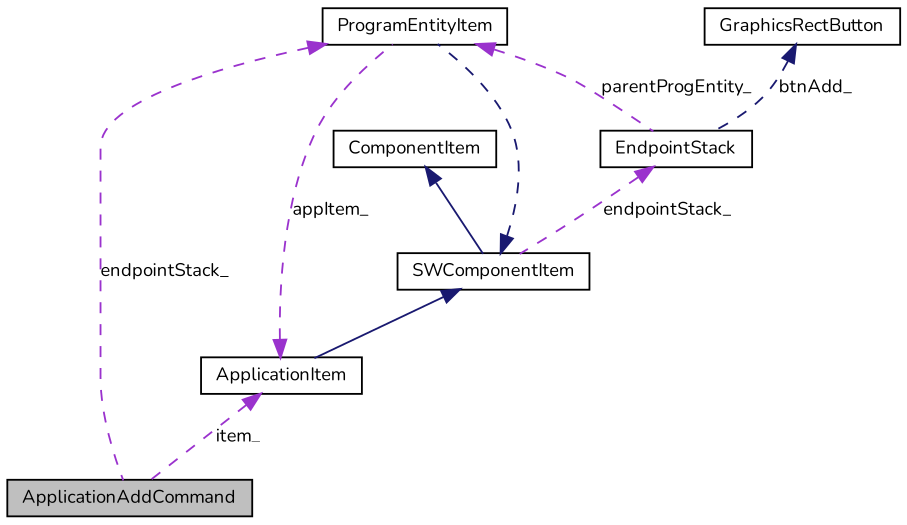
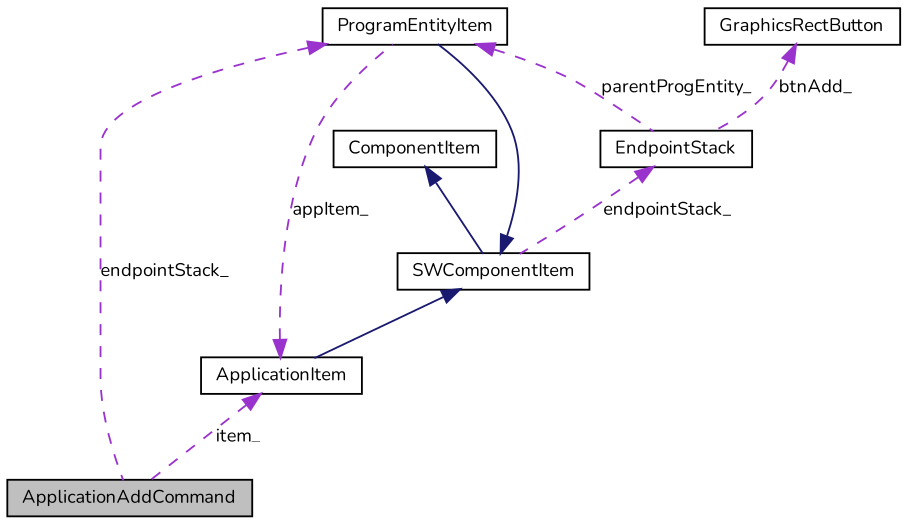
edge "EndpointStack" -> "GraphicsRectButton": color midnightblue -> darkorchid3
edge "ProgramEntityItem" -> "SWComponentItem": style dashed -> solid
